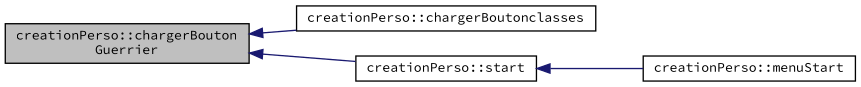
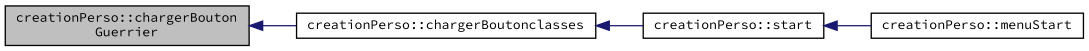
edge "creationPerso::start" -> "creationPerso::chargerBouton Guerrier": now "creationPerso::start" -> "creationPerso::chargerBoutonclasses"
